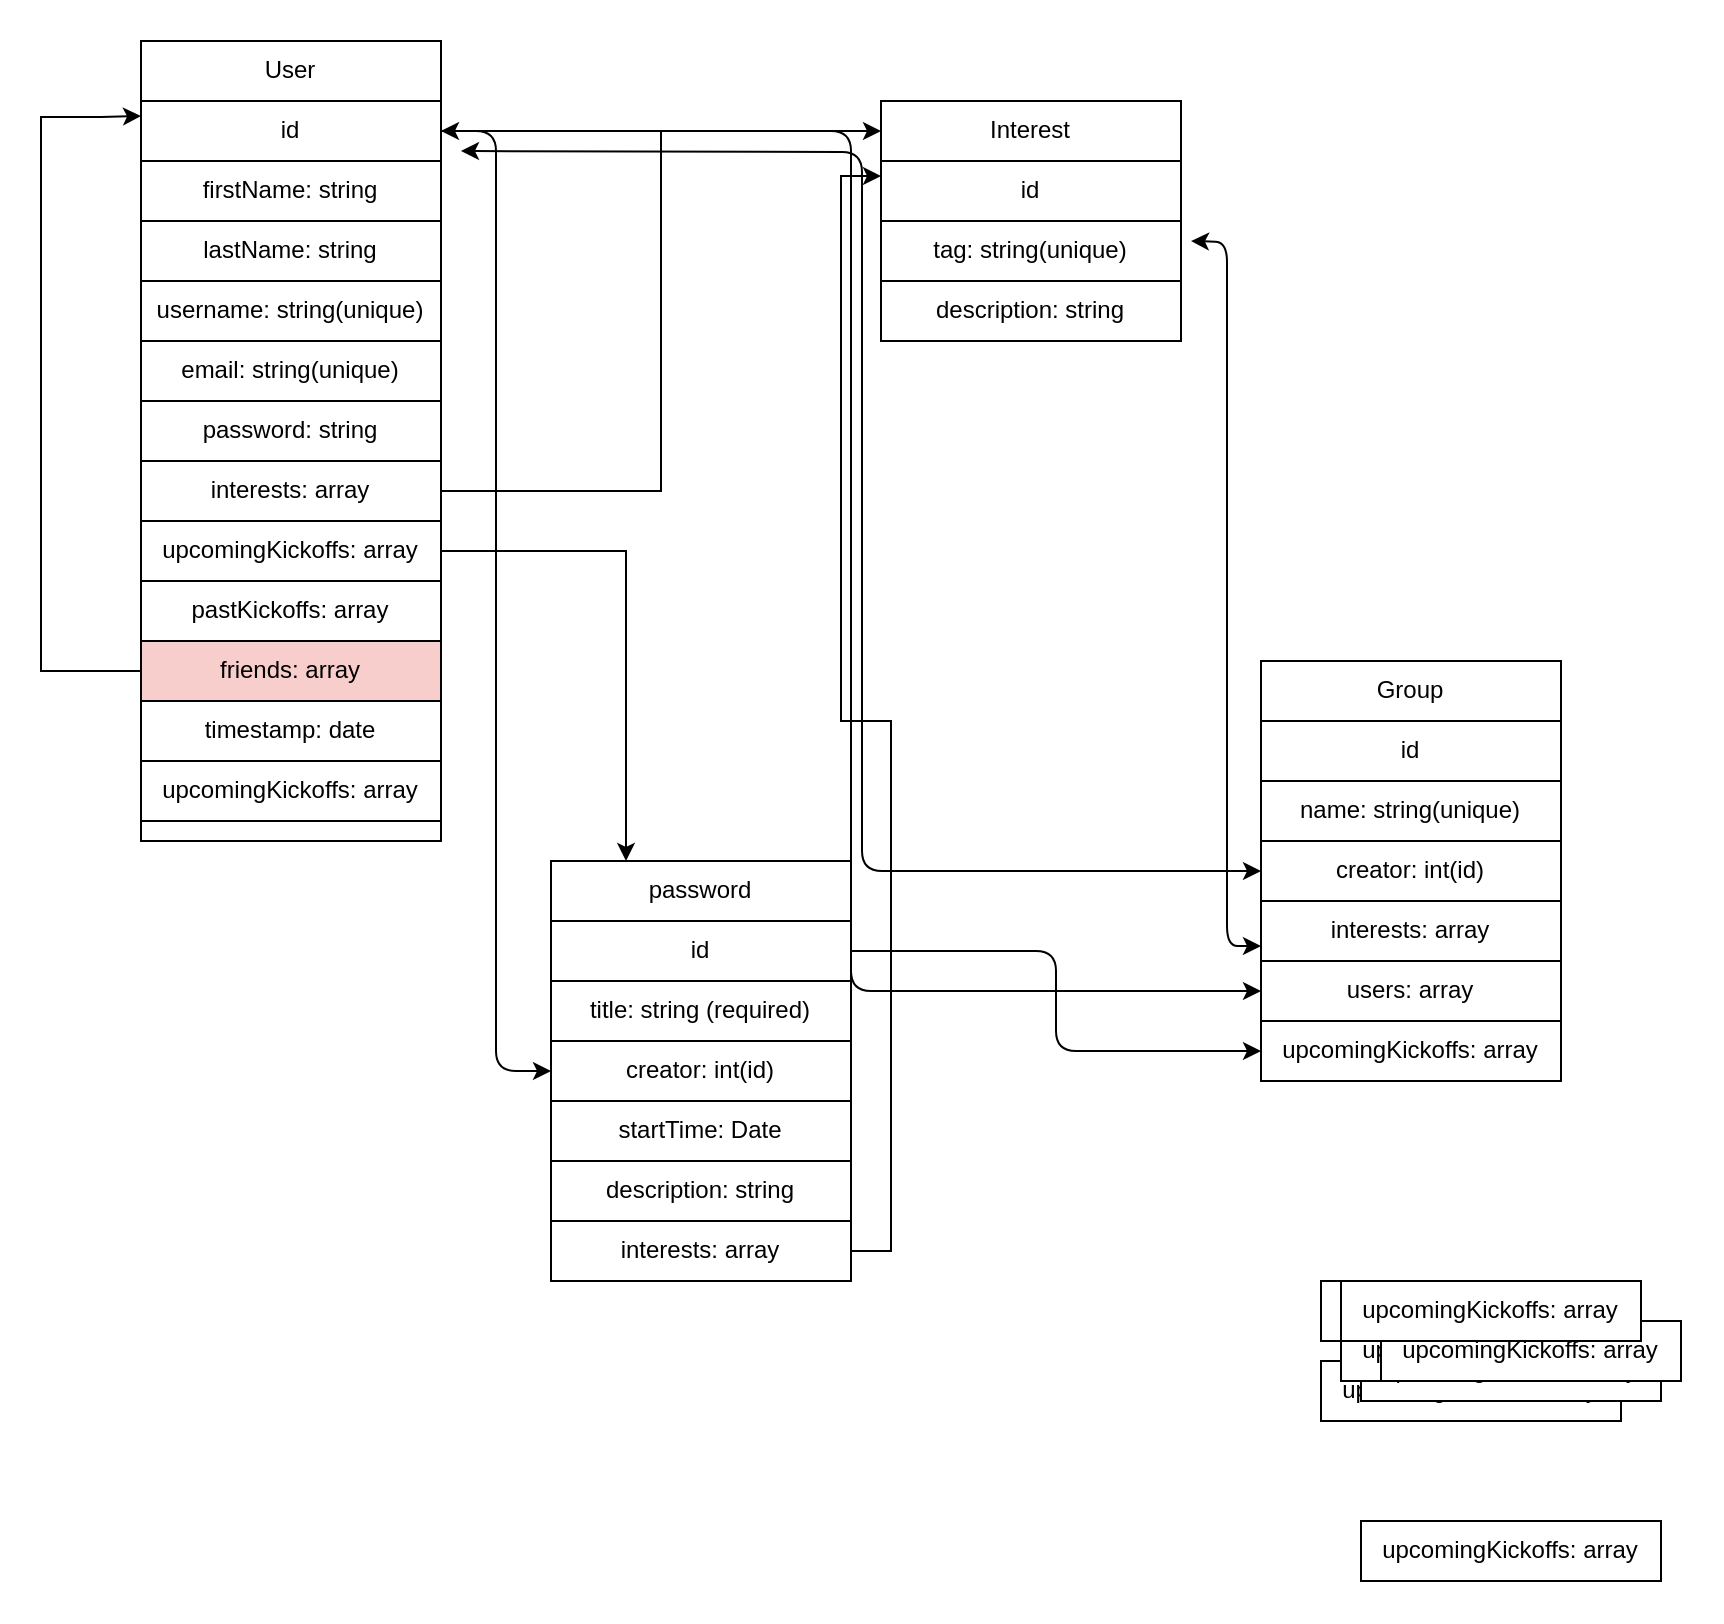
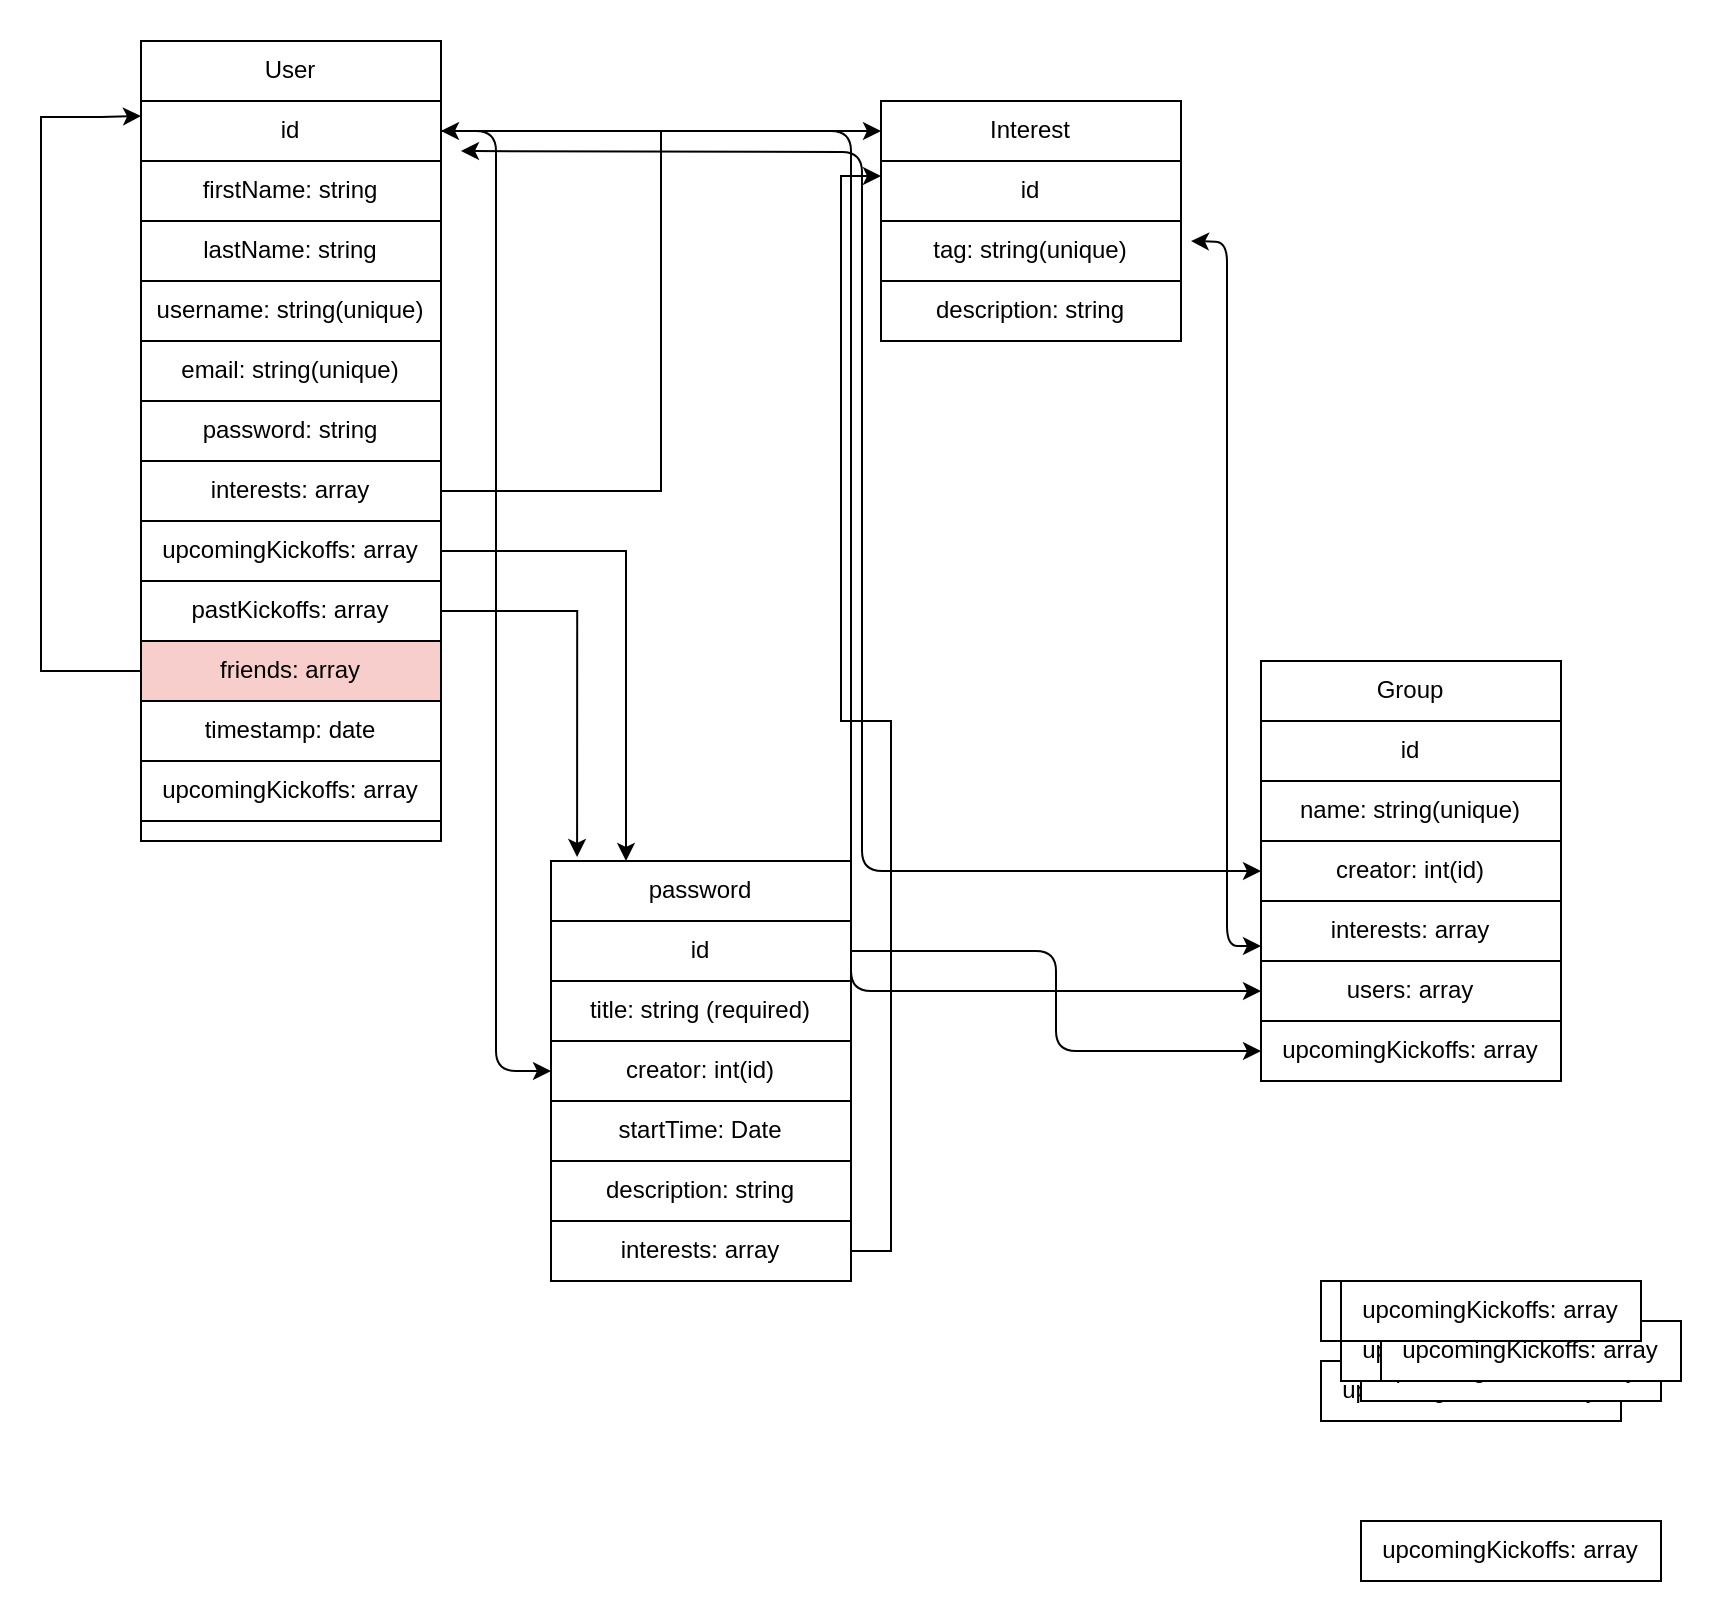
edge "pastKickoffs: array" -> "password": added
